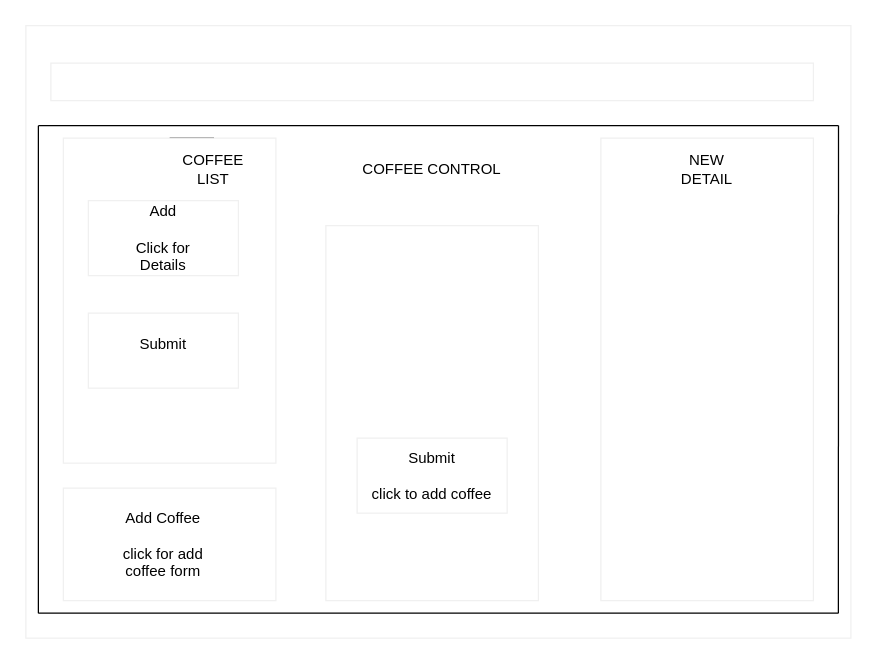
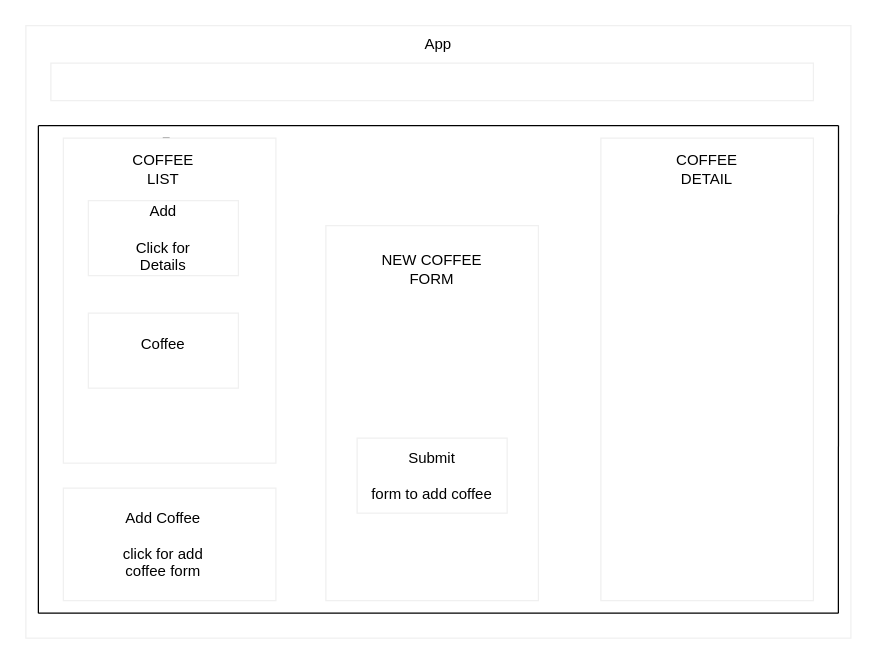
node "App": added
node "COFFEE LIST": moved (213, 169) -> (163, 169)
node "COFFEE CONTROL": removed
node "NEW DETAIL": label "NEW DETAIL" -> "COFFEE DETAIL"
node "NEW COFFEE FORM": added
node "Submit": label "Submit" -> "Coffee"
node "Submit click to add coffee": label "Submit click to add coffee" -> "Submit form to add coffee"
